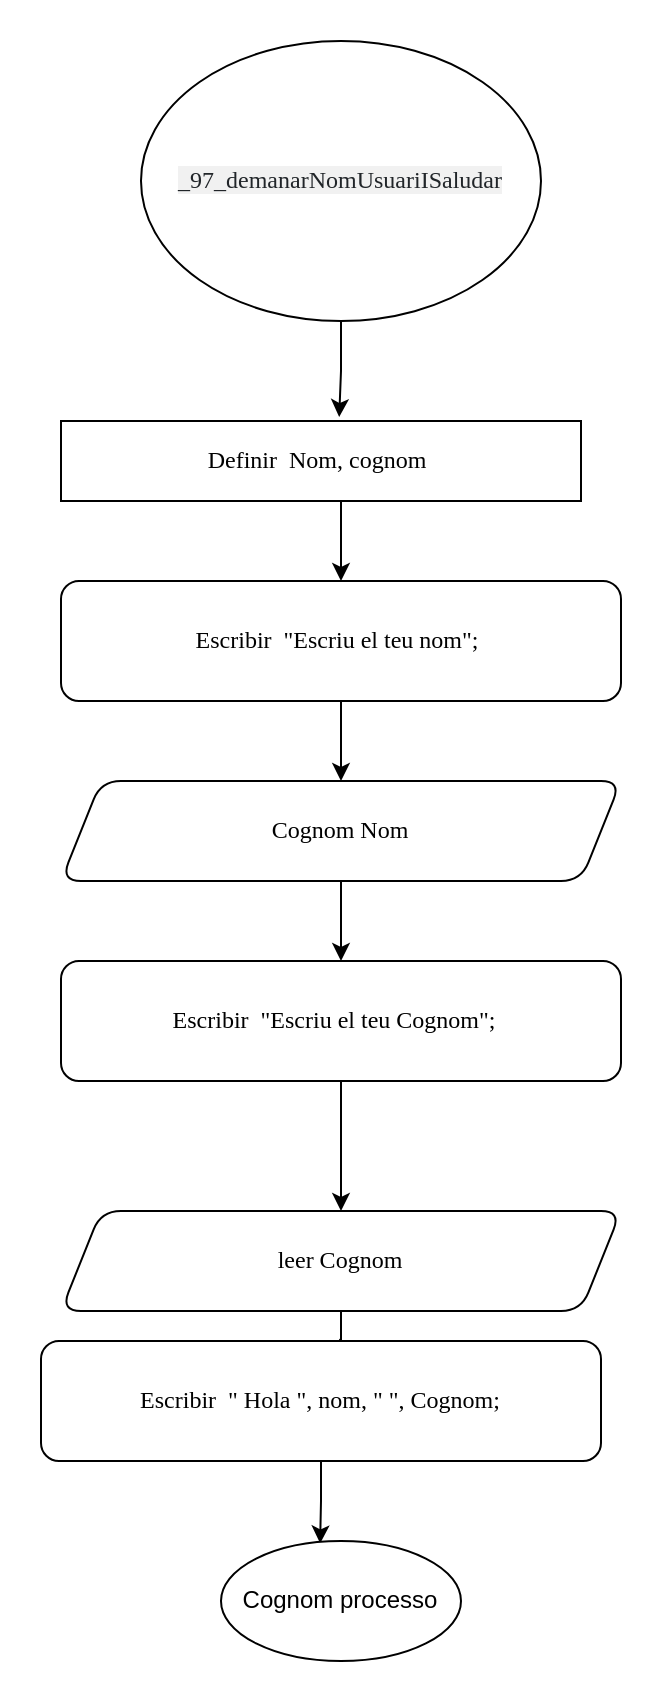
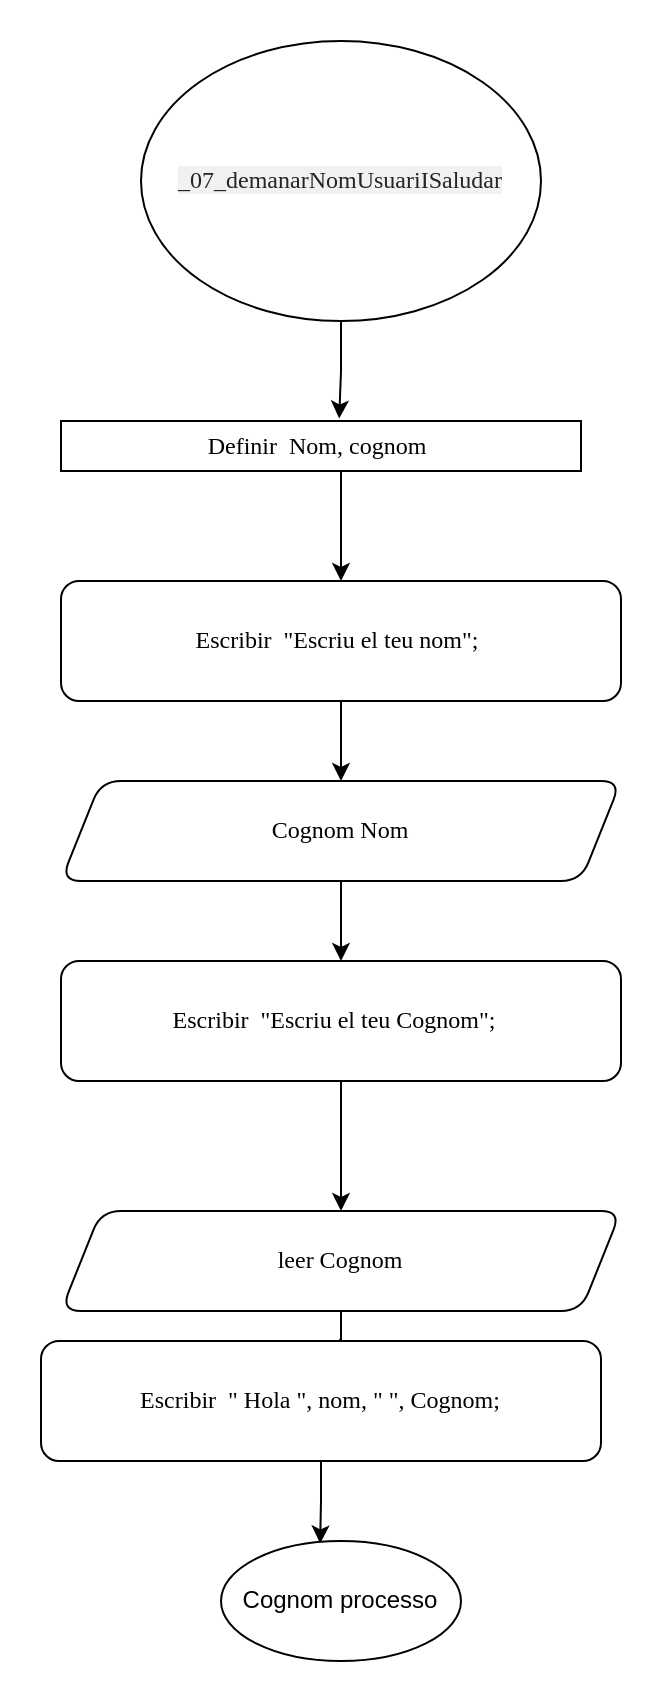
node "_97_demanarNomUsuariISaludar": label "_97_demanarNomUsuariISaludar" -> "_07_demanarNomUsuariISaludar"
node "Definir Nom, cognom": size 520x80 -> 520x50
